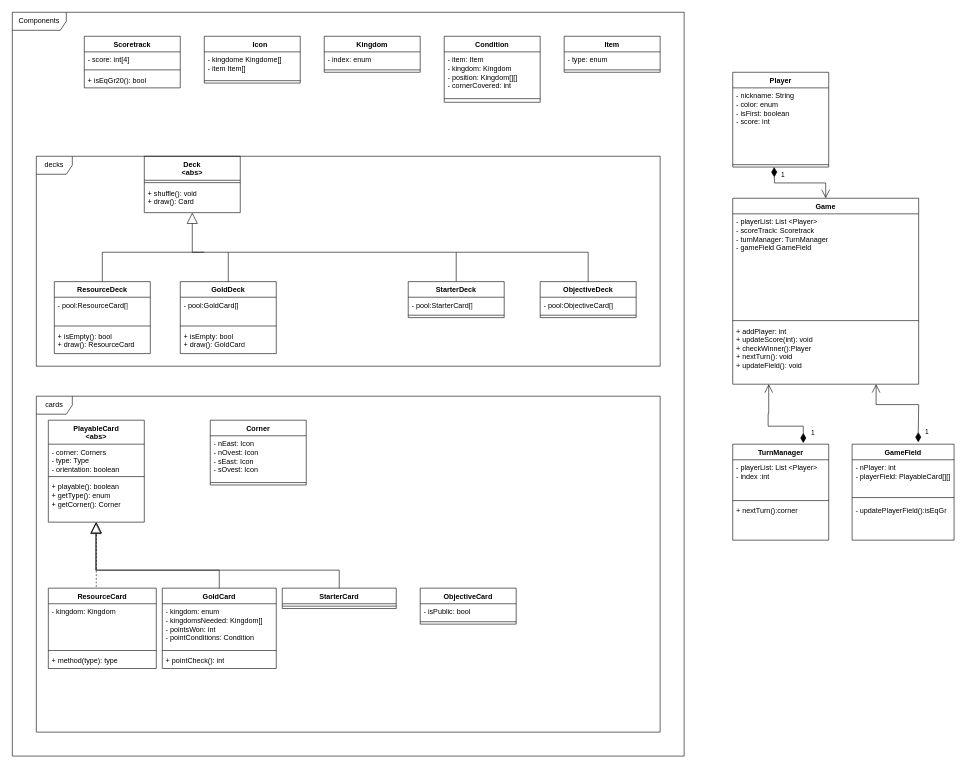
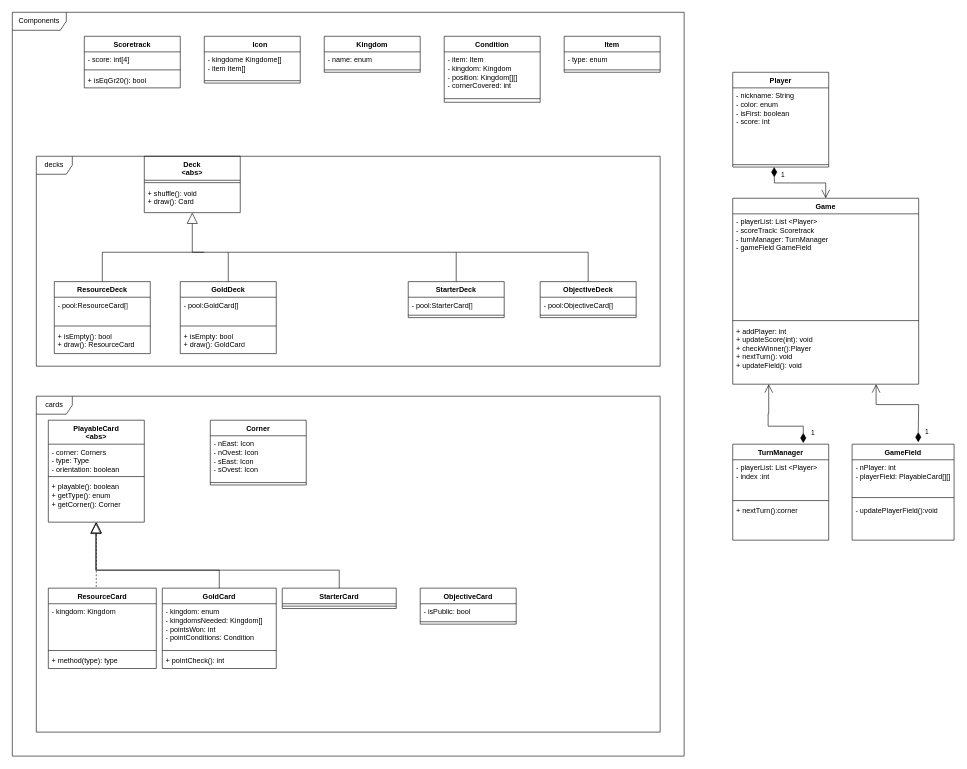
node "- index: enum": label "- index: enum" -> "- name: enum"
node "- updatePlayerField():isEqGr": label "- updatePlayerField():isEqGr" -> "- updatePlayerField():void"
